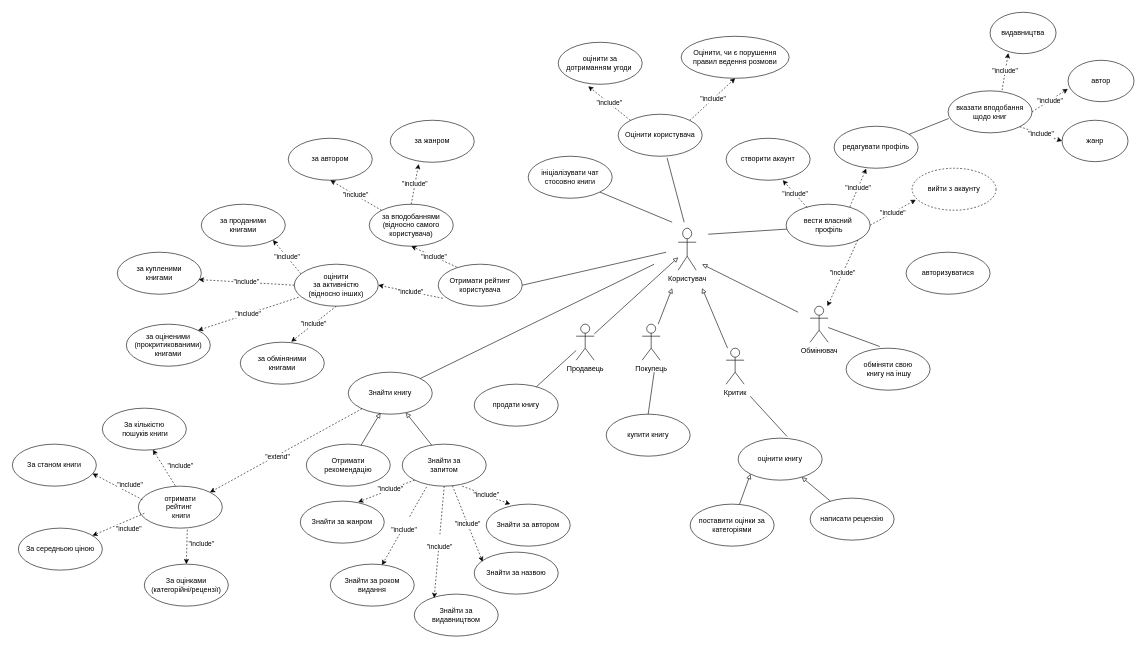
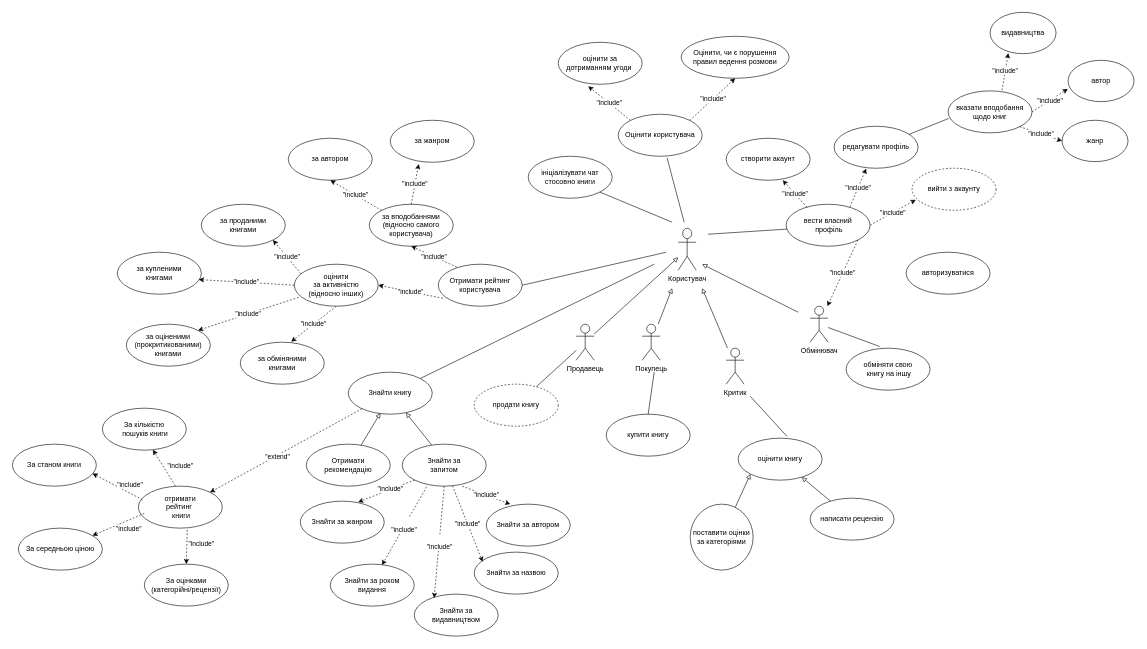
node "продати книгу": style solid -> dashed
node "поставити оцінки за категоріями": size 84x42 -> 63x66
